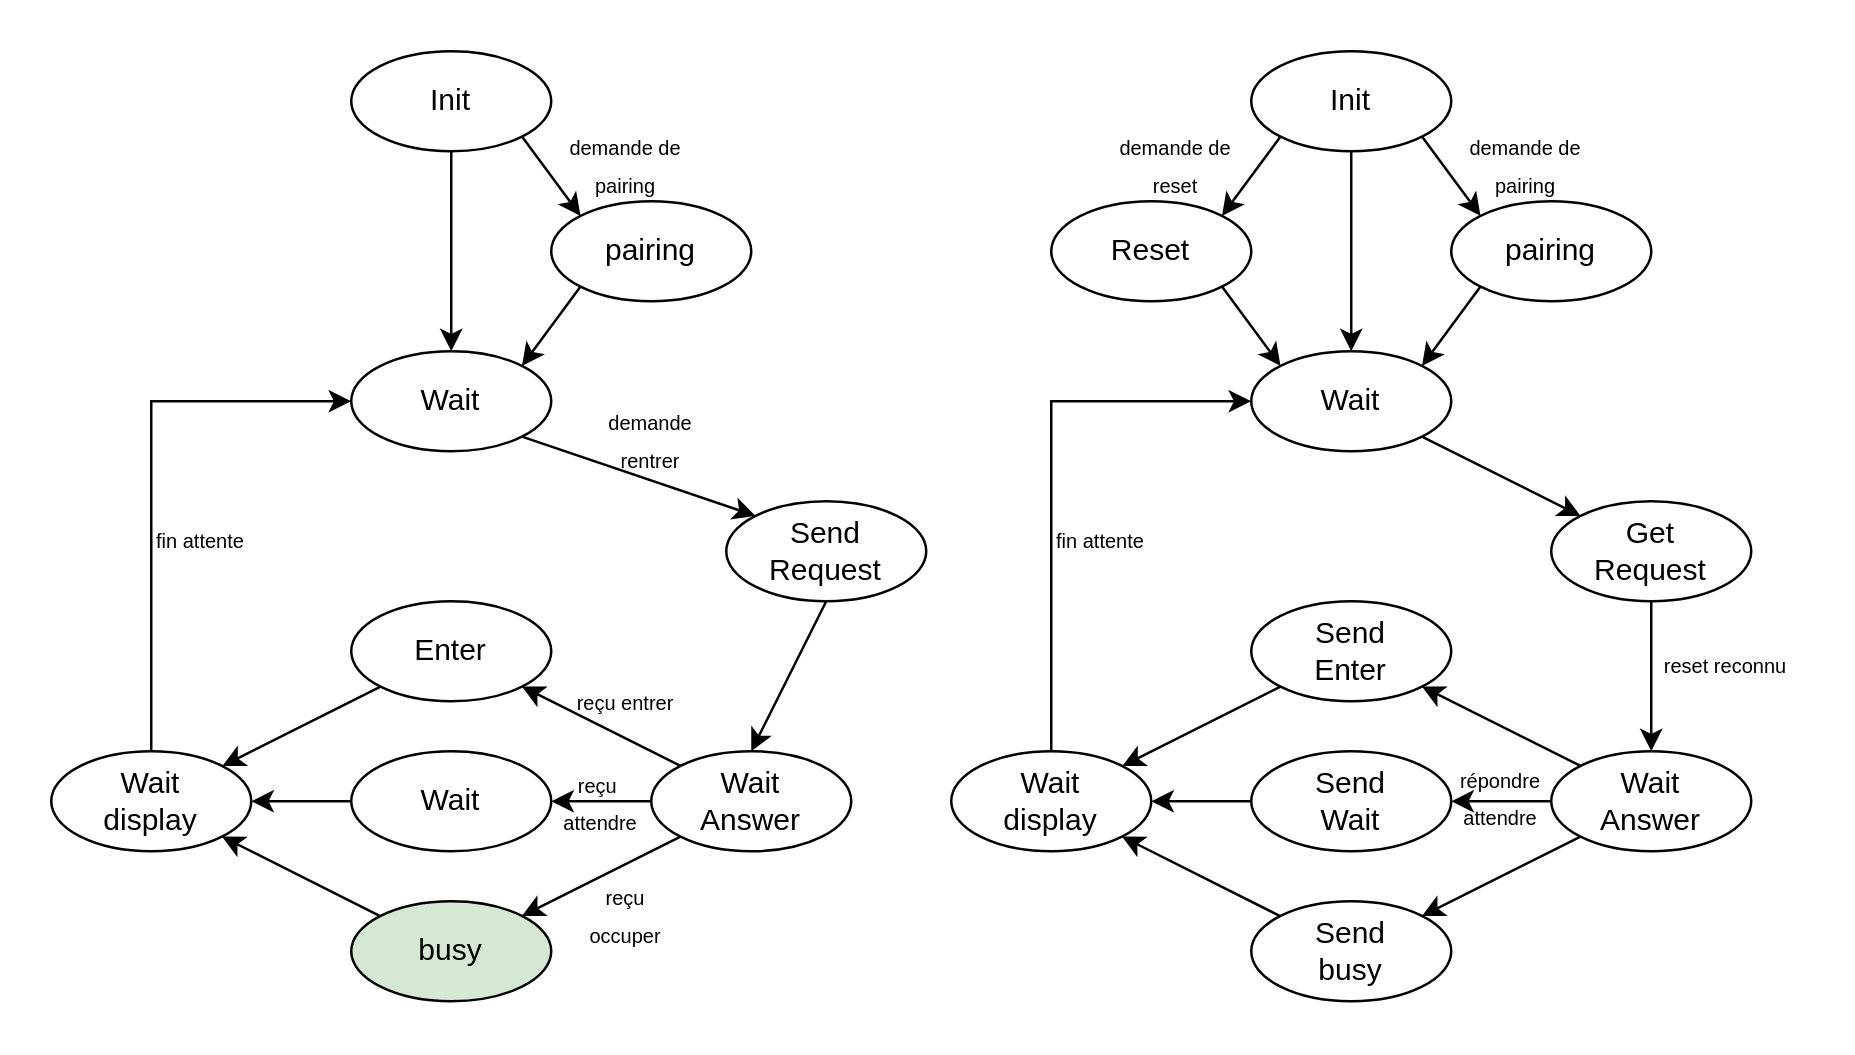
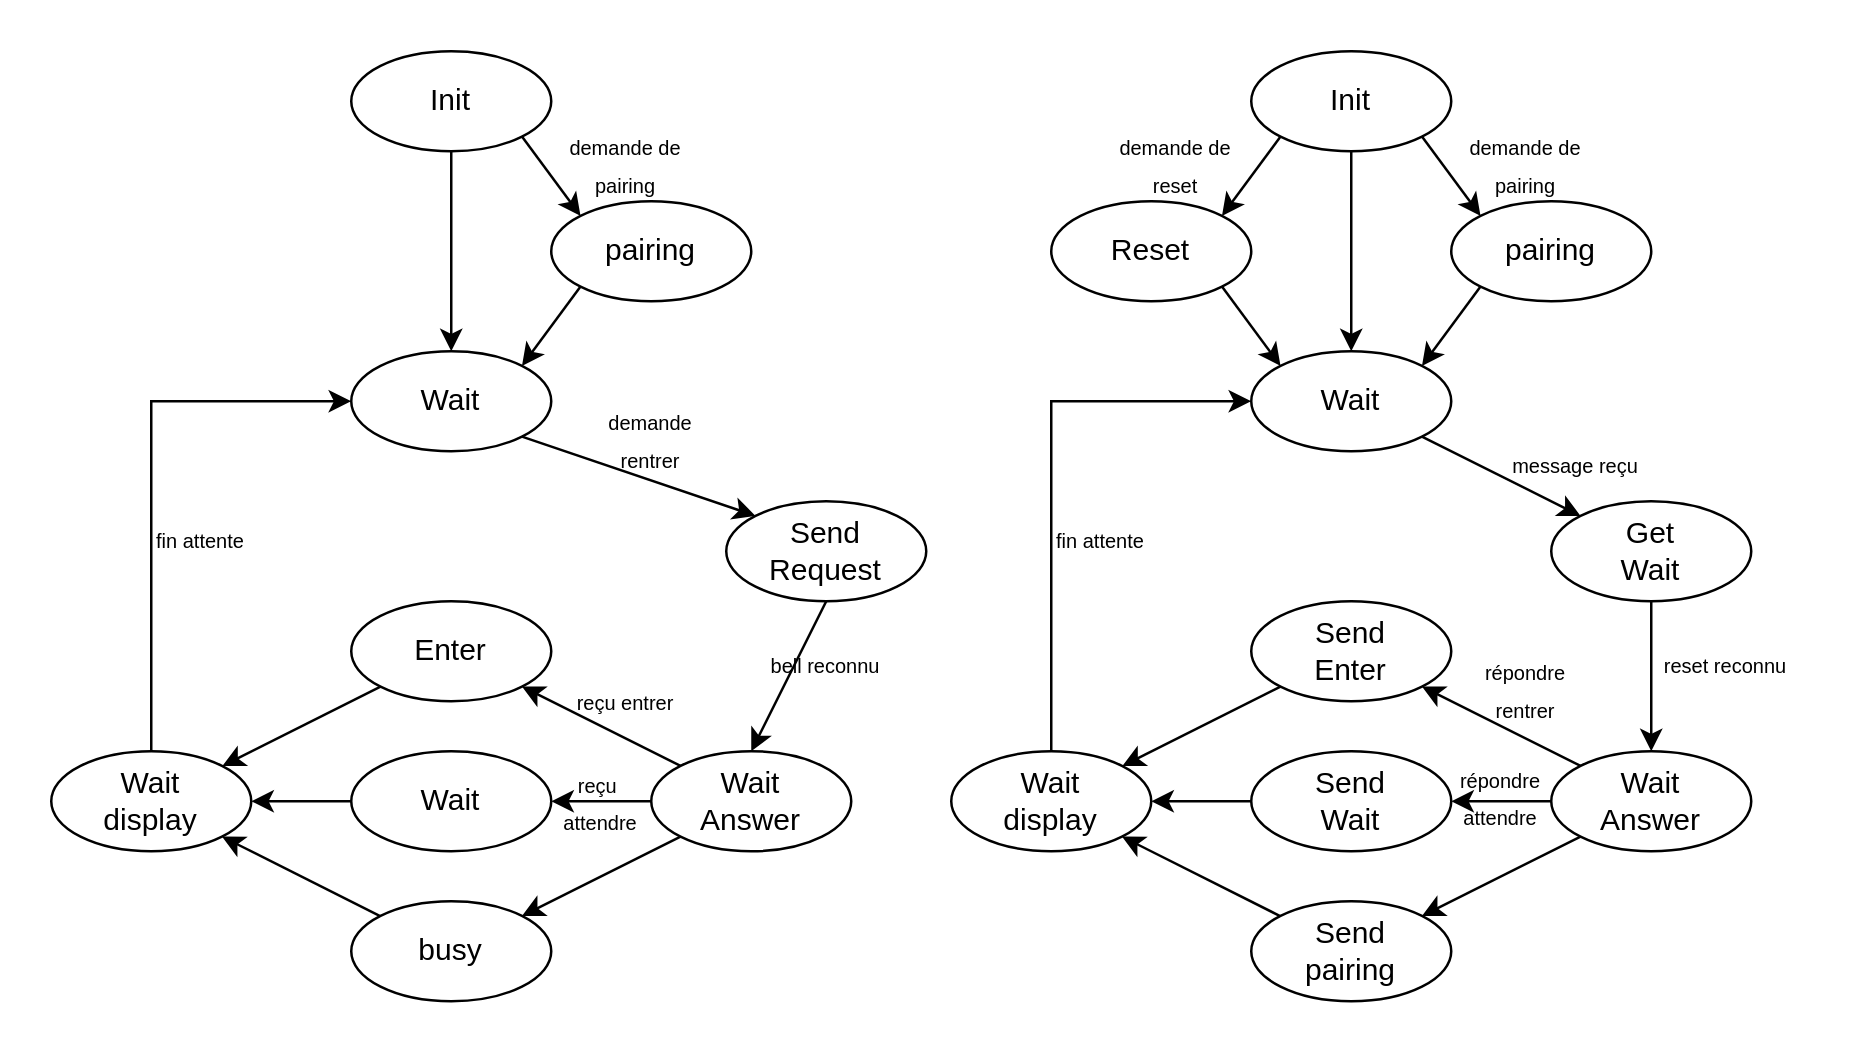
node "message reçu": added
node "Get Request": label "Get Request" -> "Get Wait"
node "bell reconnu": added
node "répondre rentrer": added
node "reçu occuper": removed
node "busy": fillcolor #d5e8d4 -> #ffffff
node "Send busy": label "Send busy" -> "Send pairing"
